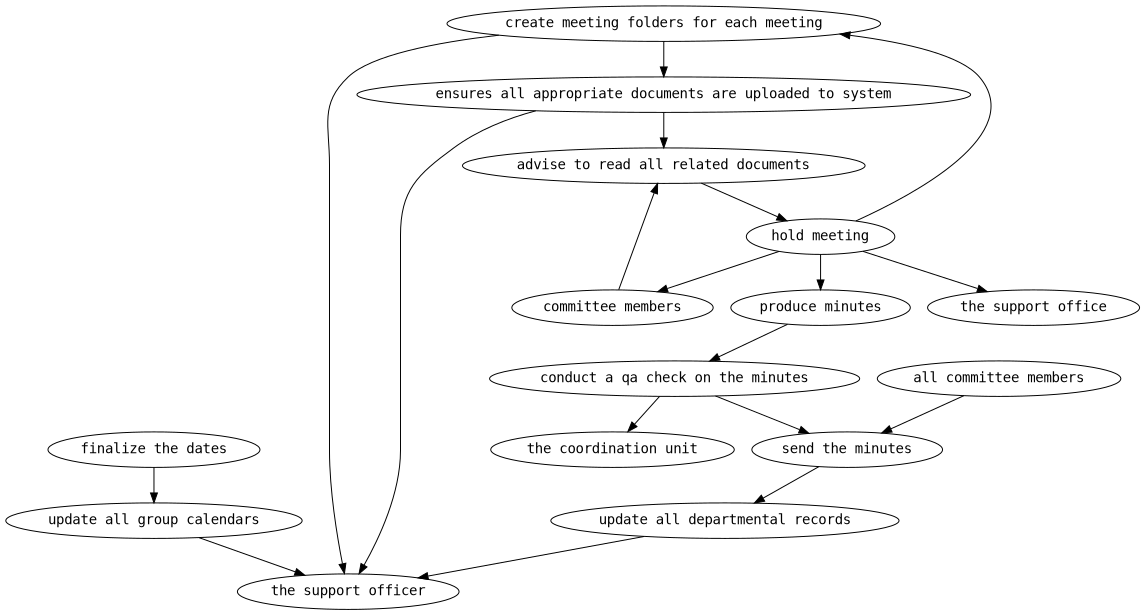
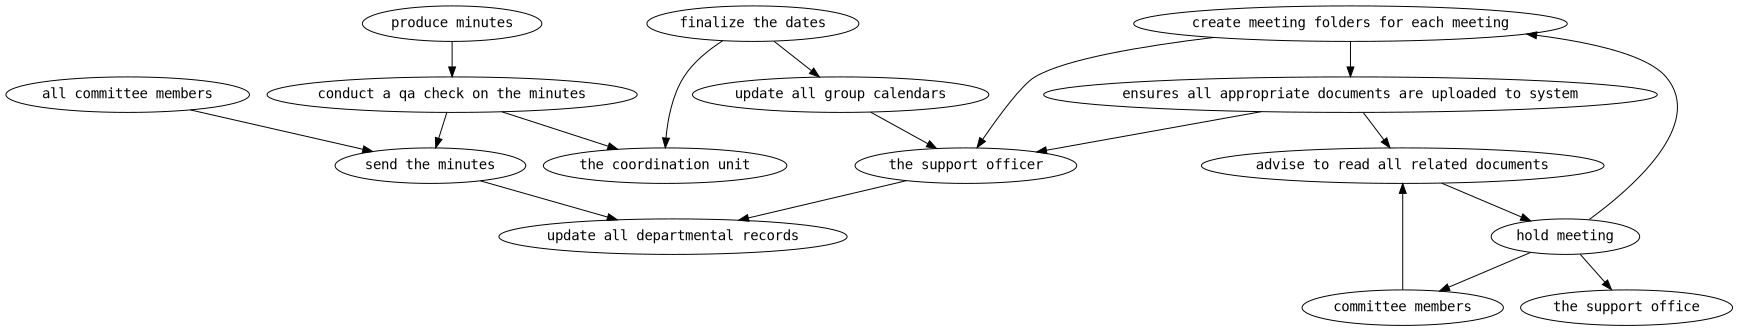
edge "finalize the dates" -> "the coordination unit": added
edge "hold meeting" -> "produce minutes": removed
edge "update all departmental records" -> "the support officer": reversed
